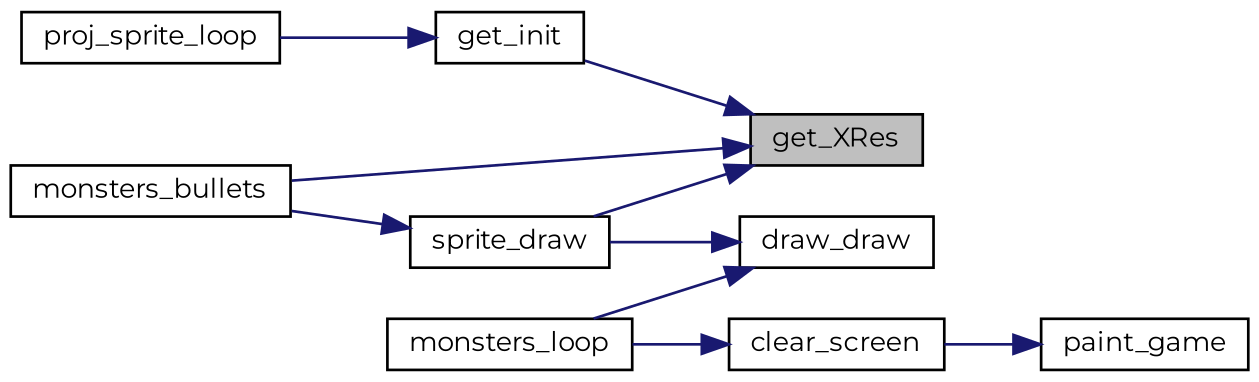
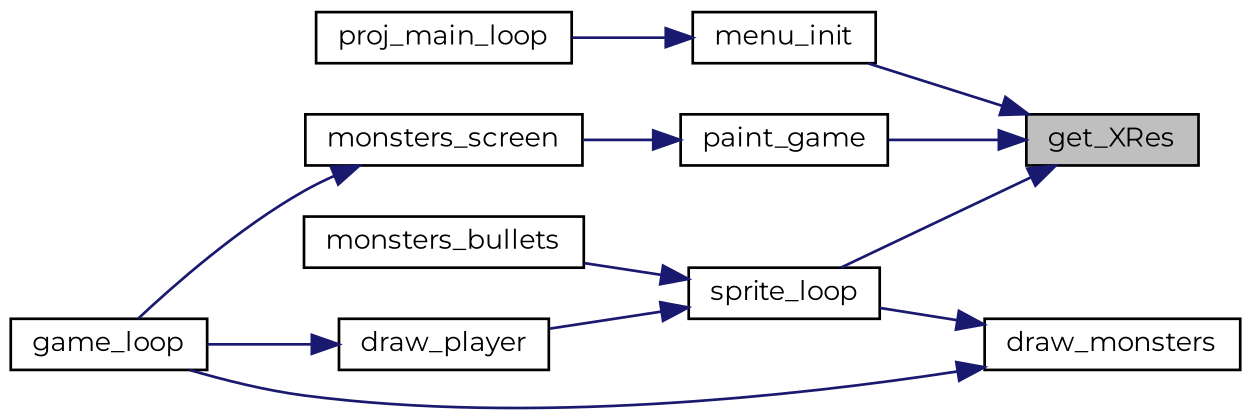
node "proj_sprite_loop": label "proj_sprite_loop" -> "proj_main_loop"
node "get_init": label "get_init" -> "menu_init"
edge "monsters_bullets" -> "get_XRes": now "paint_game" -> "get_XRes"
node "sprite_draw": label "sprite_draw" -> "sprite_loop"
node "draw_draw": label "draw_draw" -> "draw_monsters"
node "draw_player": added
node "monsters_loop": label "monsters_loop" -> "game_loop"
node "clear_screen": label "clear_screen" -> "monsters_screen"
